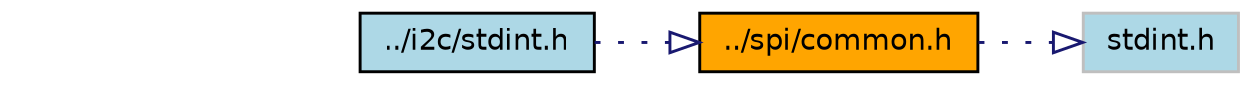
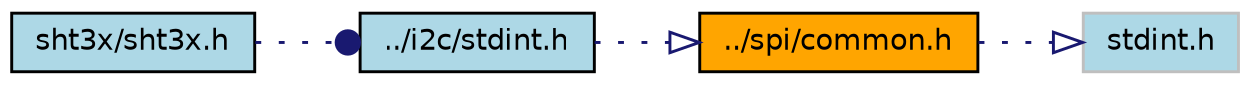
node "sht3x/sht3x.h": added
